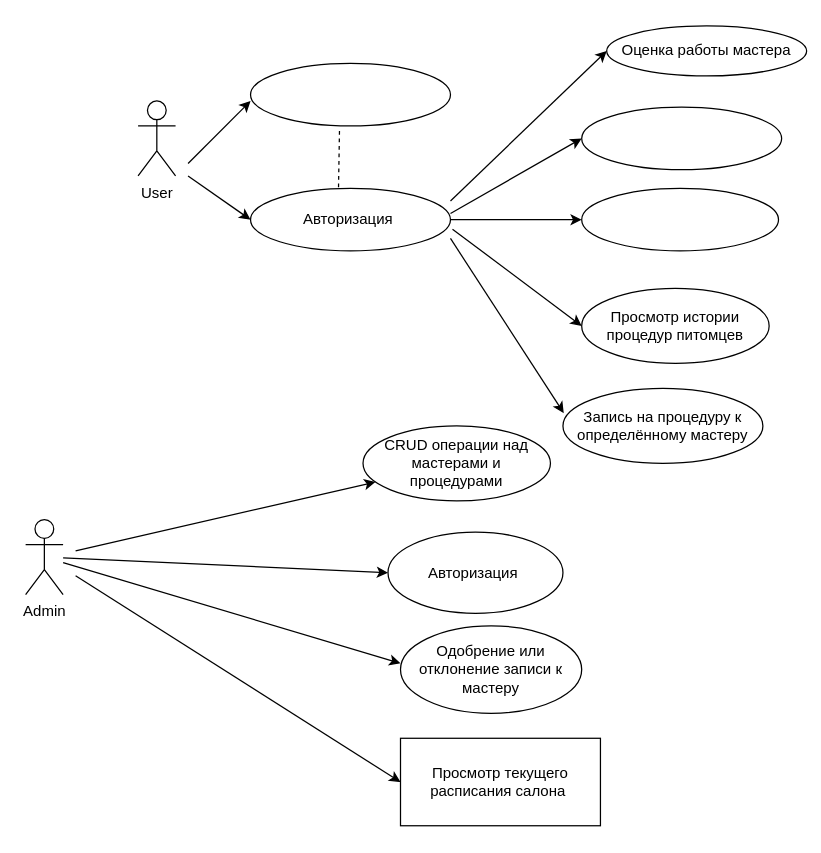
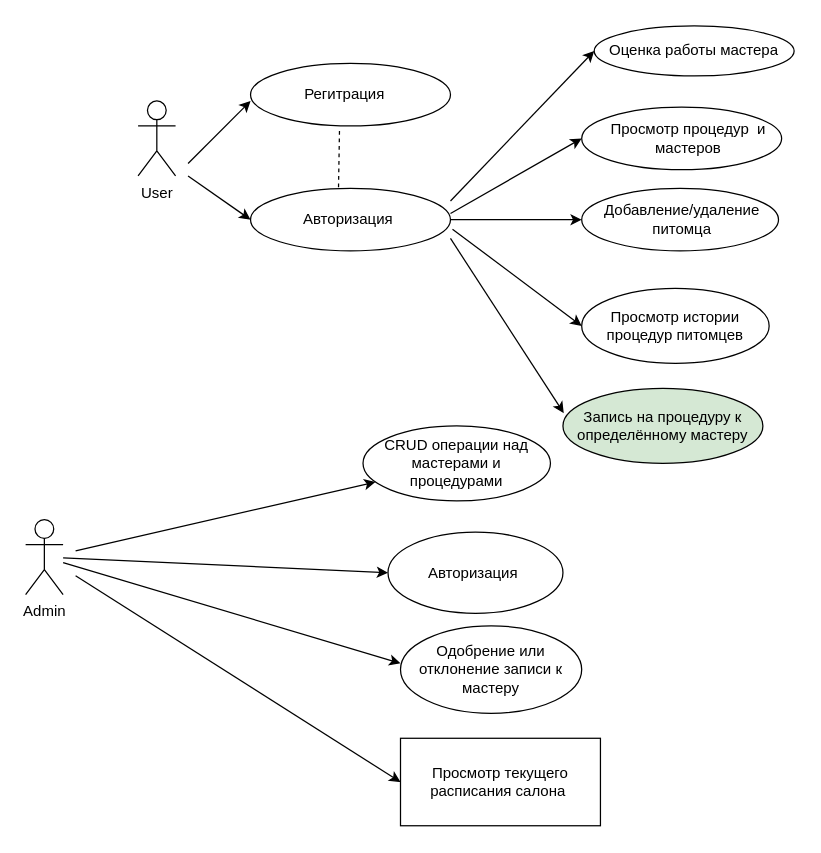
node "Оценка работы мастера": moved (707, 51) -> (694, 51)
node "Регитрация": added
node "Просмотр процедур и мастеров": added
node "Добавление/удаление питомца": added
node "Запись на процедуру к определённому мастеру": fillcolor #ffffff -> #d5e8d4
